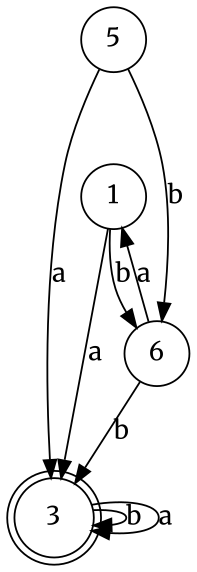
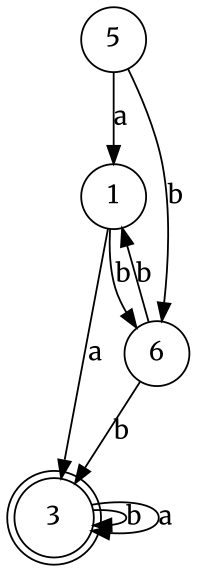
edge "5" -> "3": now "5" -> "1"
edge "6" -> "1": label "a" -> "b"
